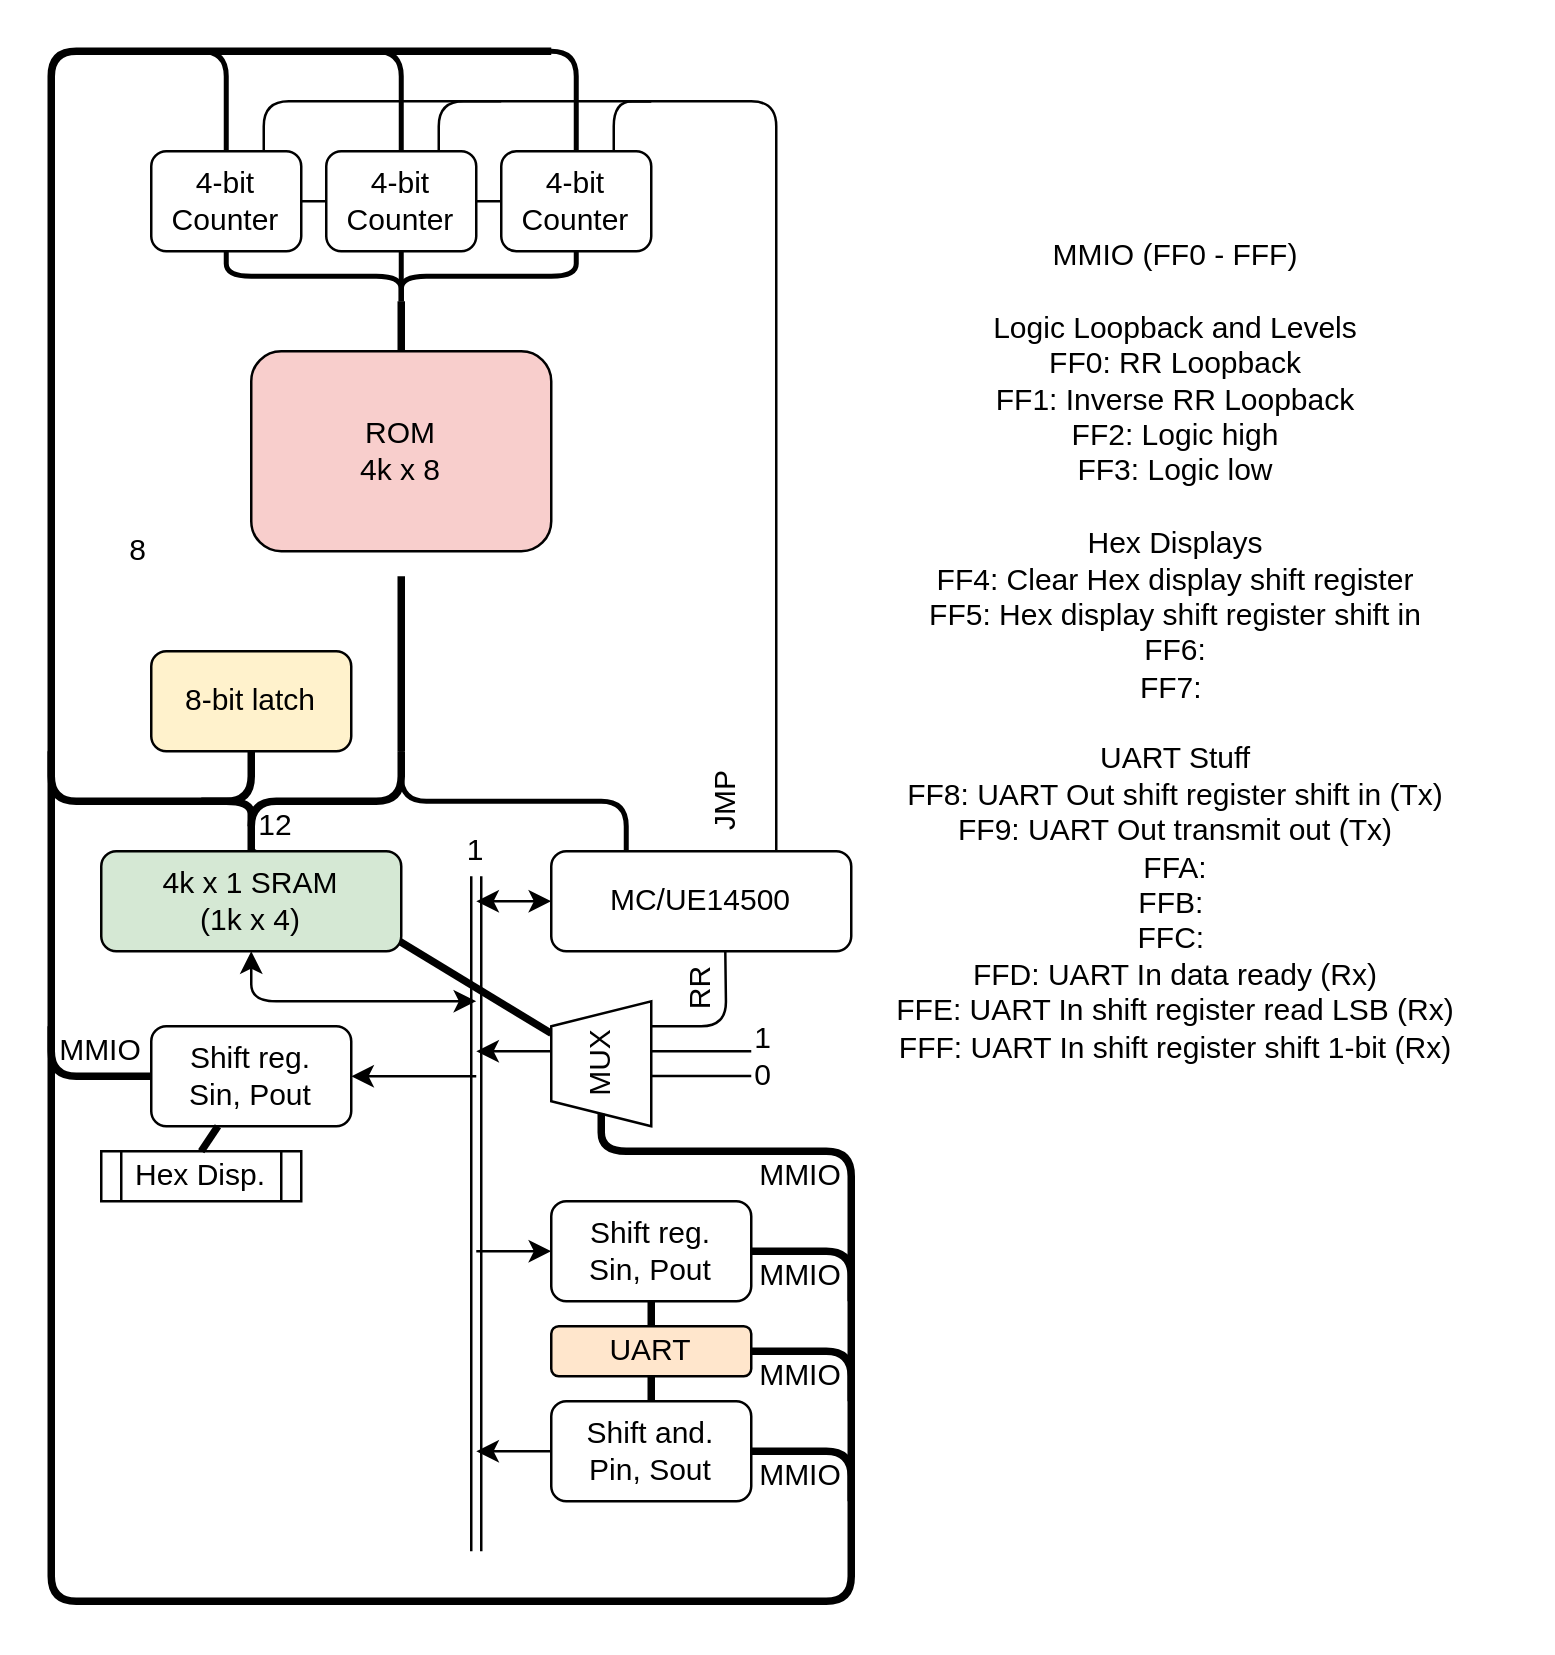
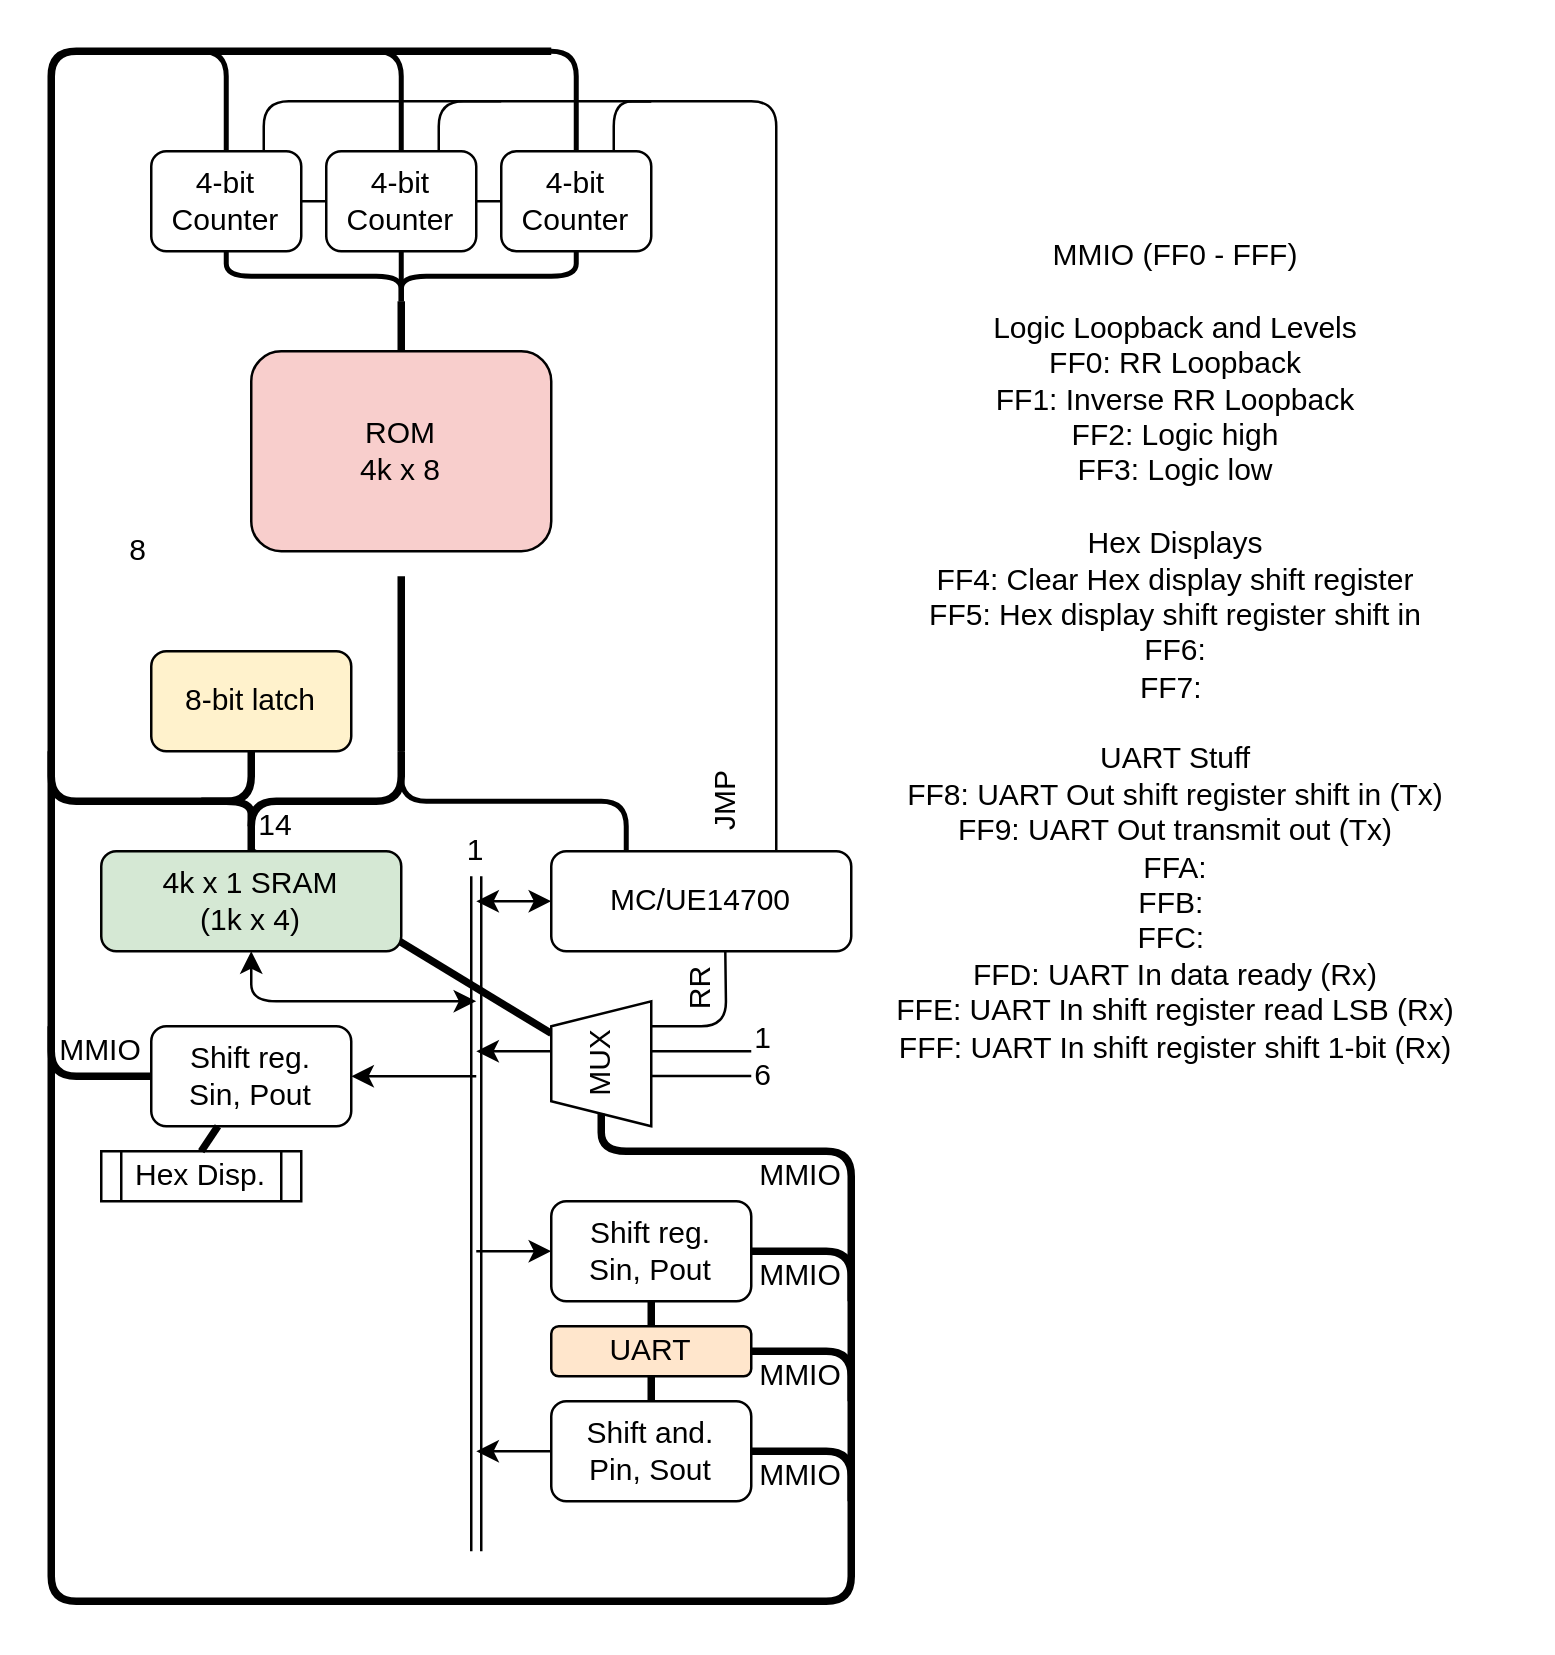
node "12": label "12" -> "14"
node "MC/UE14500": label "MC/UE14500" -> "MC/UE14700"
node "0": label "0" -> "6"
